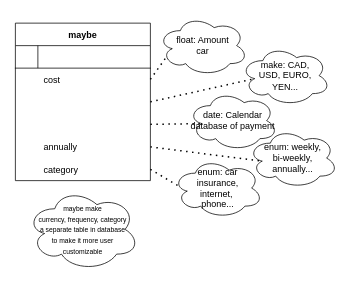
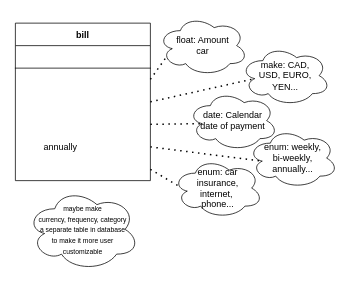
node "maybe": label "maybe" -> "bill"
node "cost": removed
node "date: Calendar database of payment": label "date: Calendar database of payment" -> "date: Calendar date of payment"
node "category": removed
